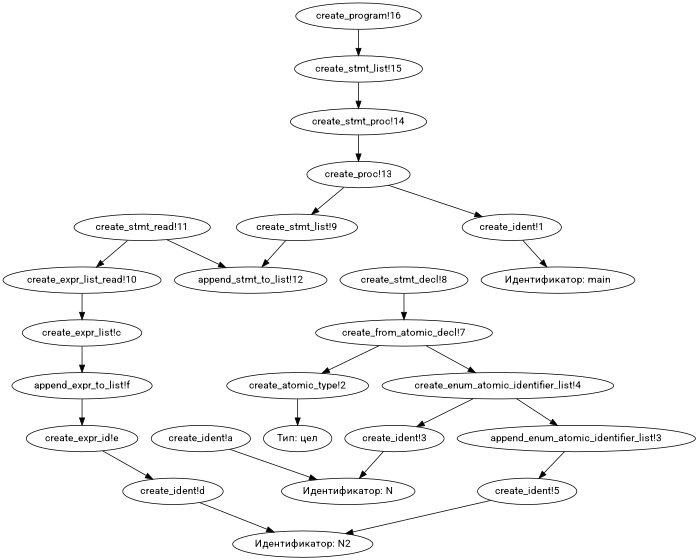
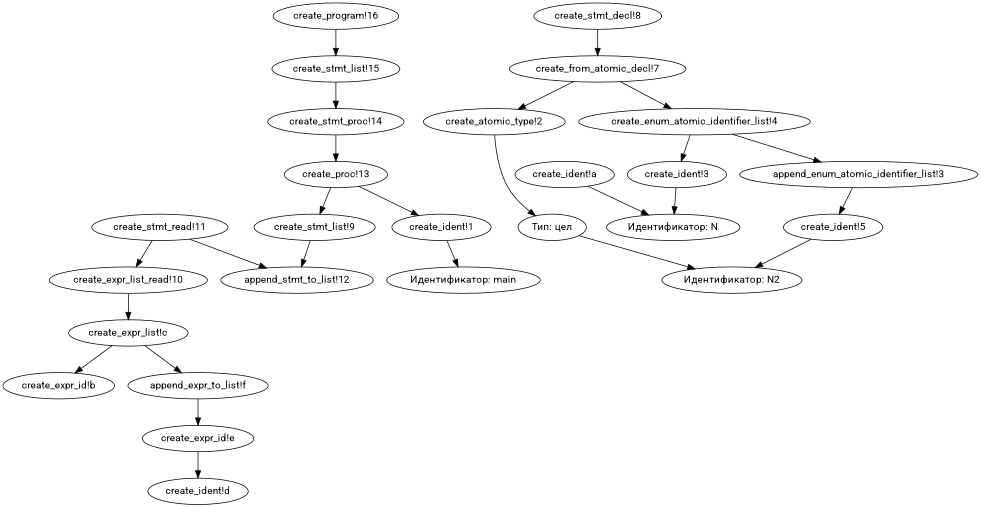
node "create_expr_id!b": added
edge "create_ident!d" -> "Идентификатор: N2": now "Тип: цел" -> "Идентификатор: N2"
